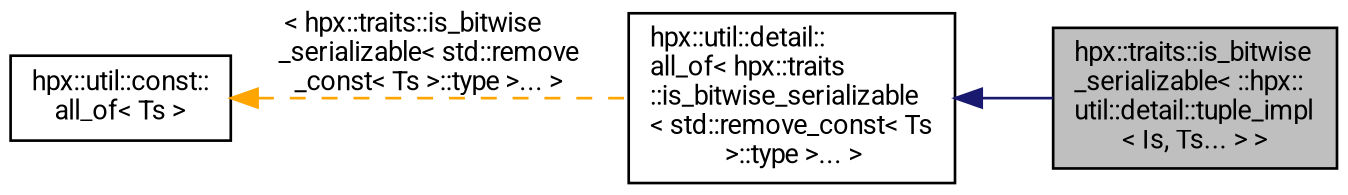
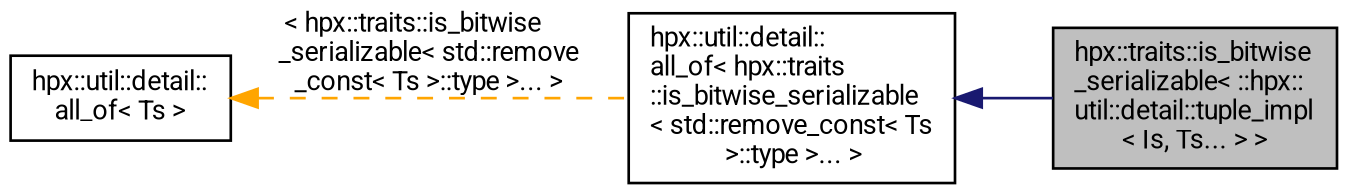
node "hpx::util::const:: all_of< Ts >": label "hpx::util::const:: all_of< Ts >" -> "hpx::util::detail:: all_of< Ts >"
